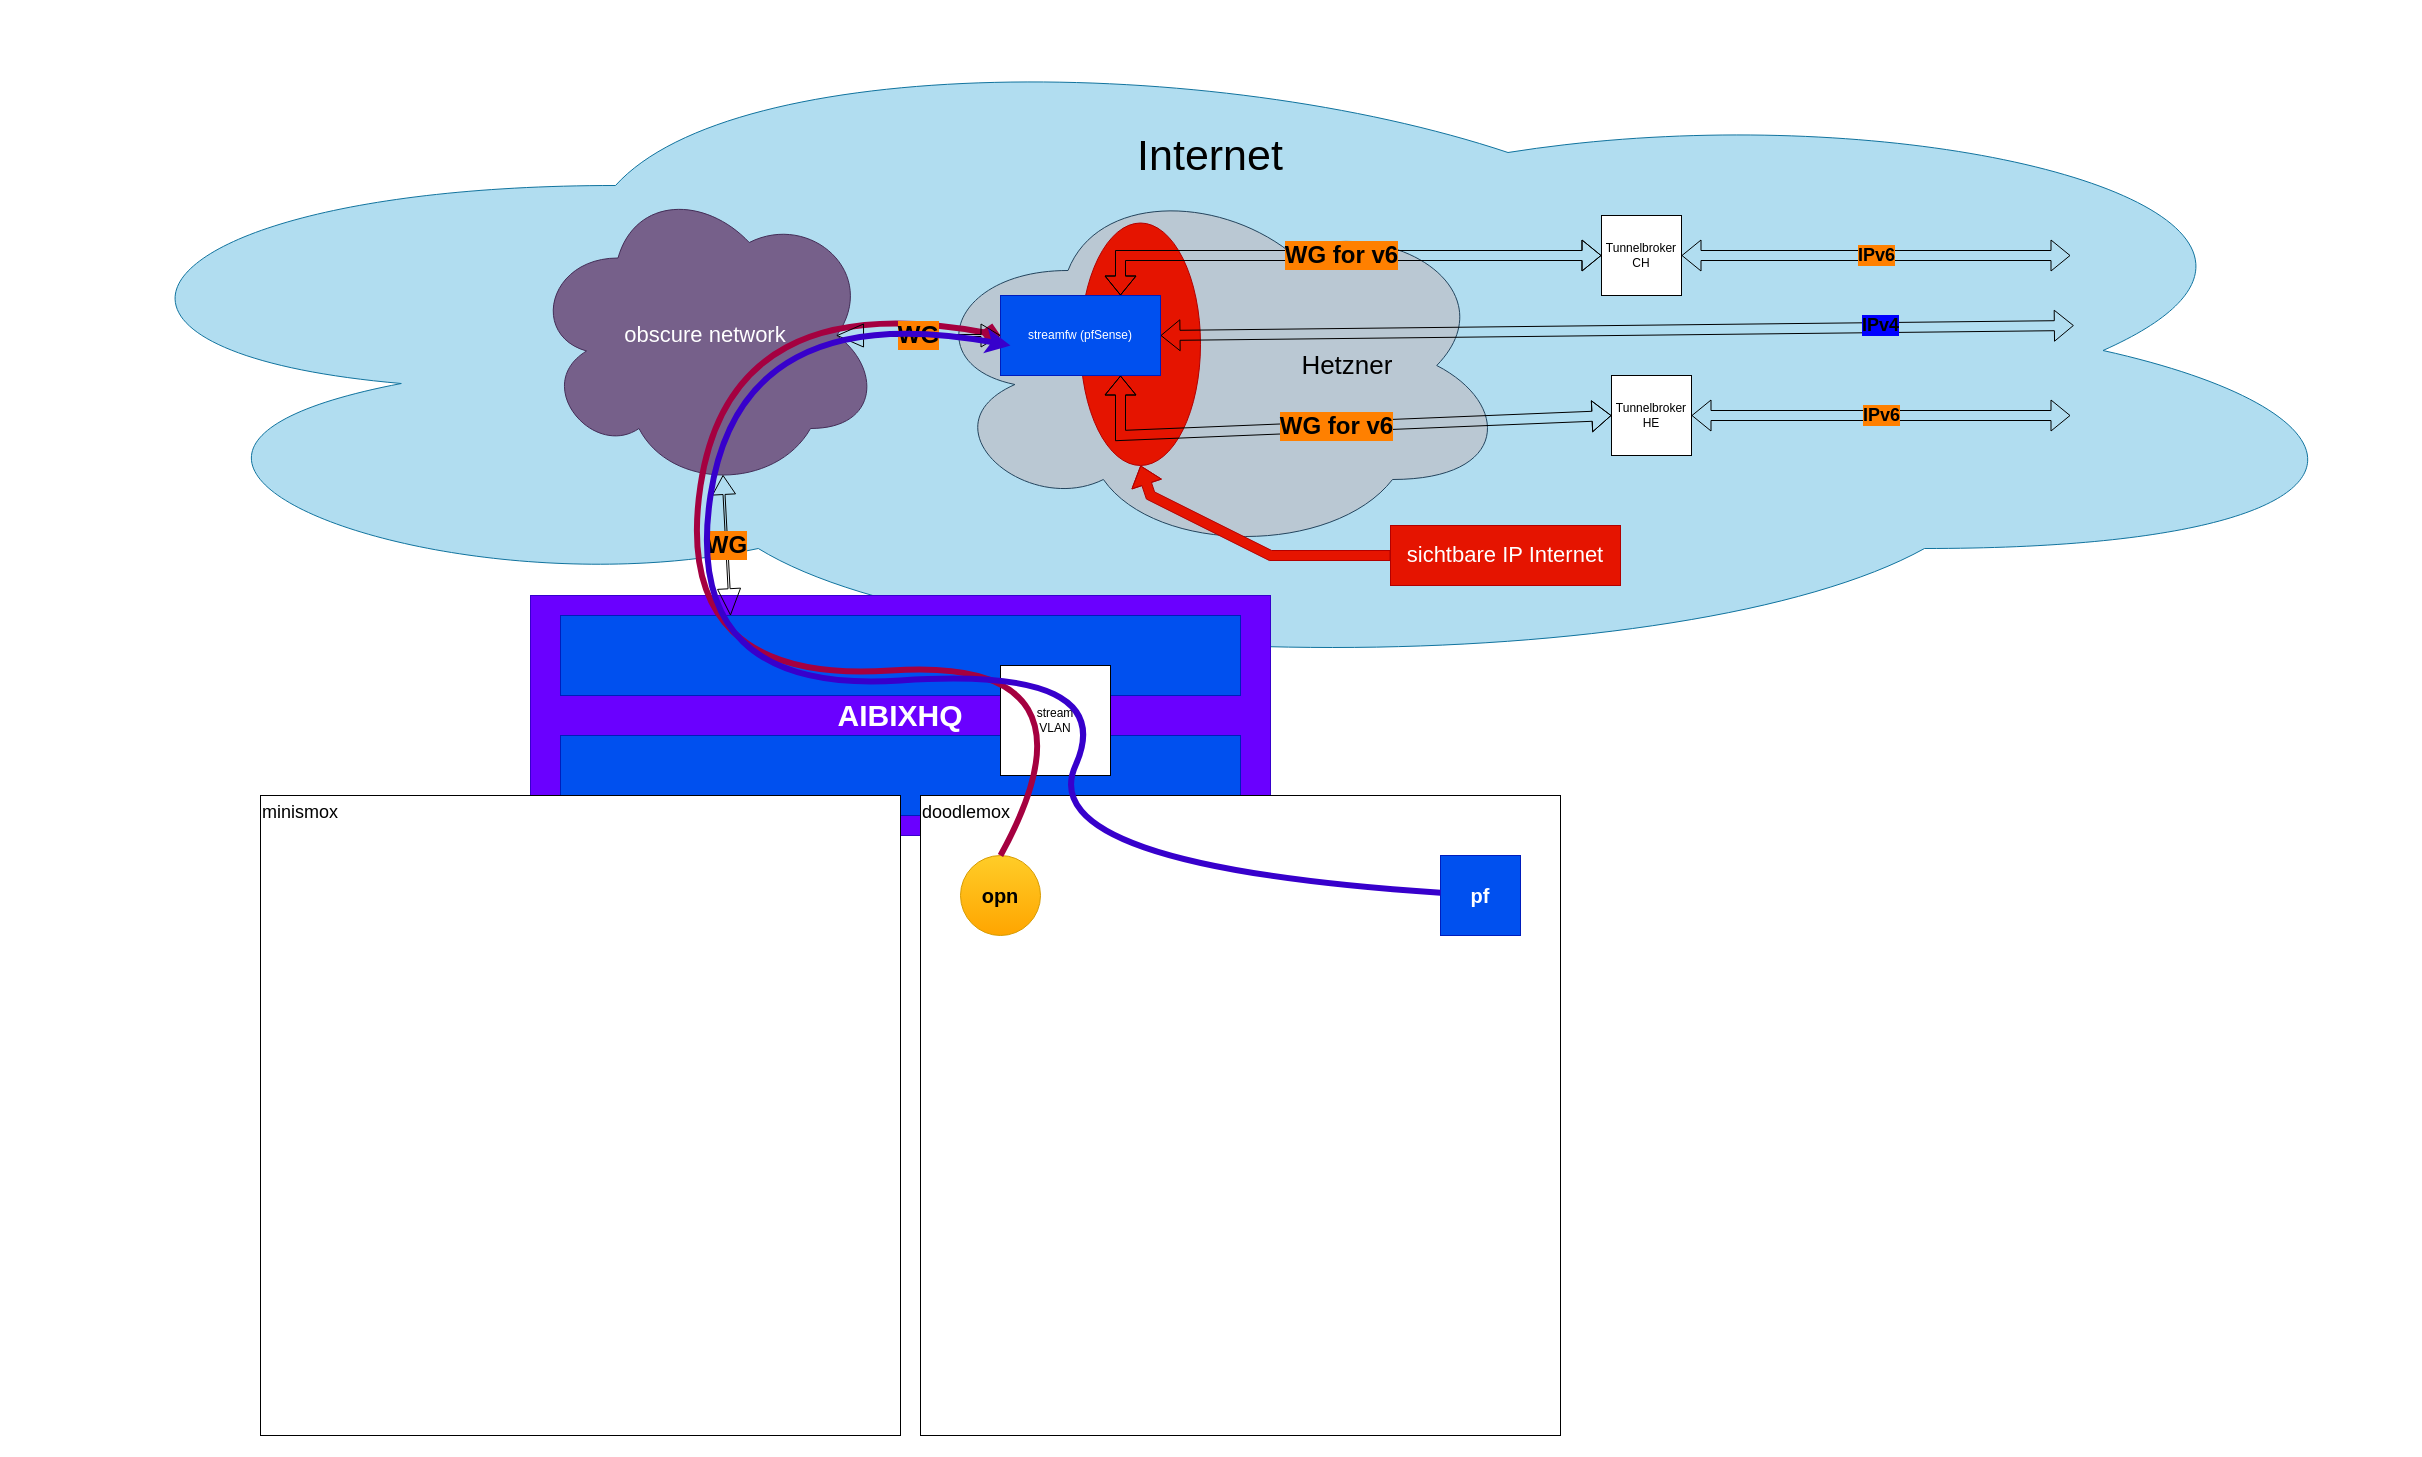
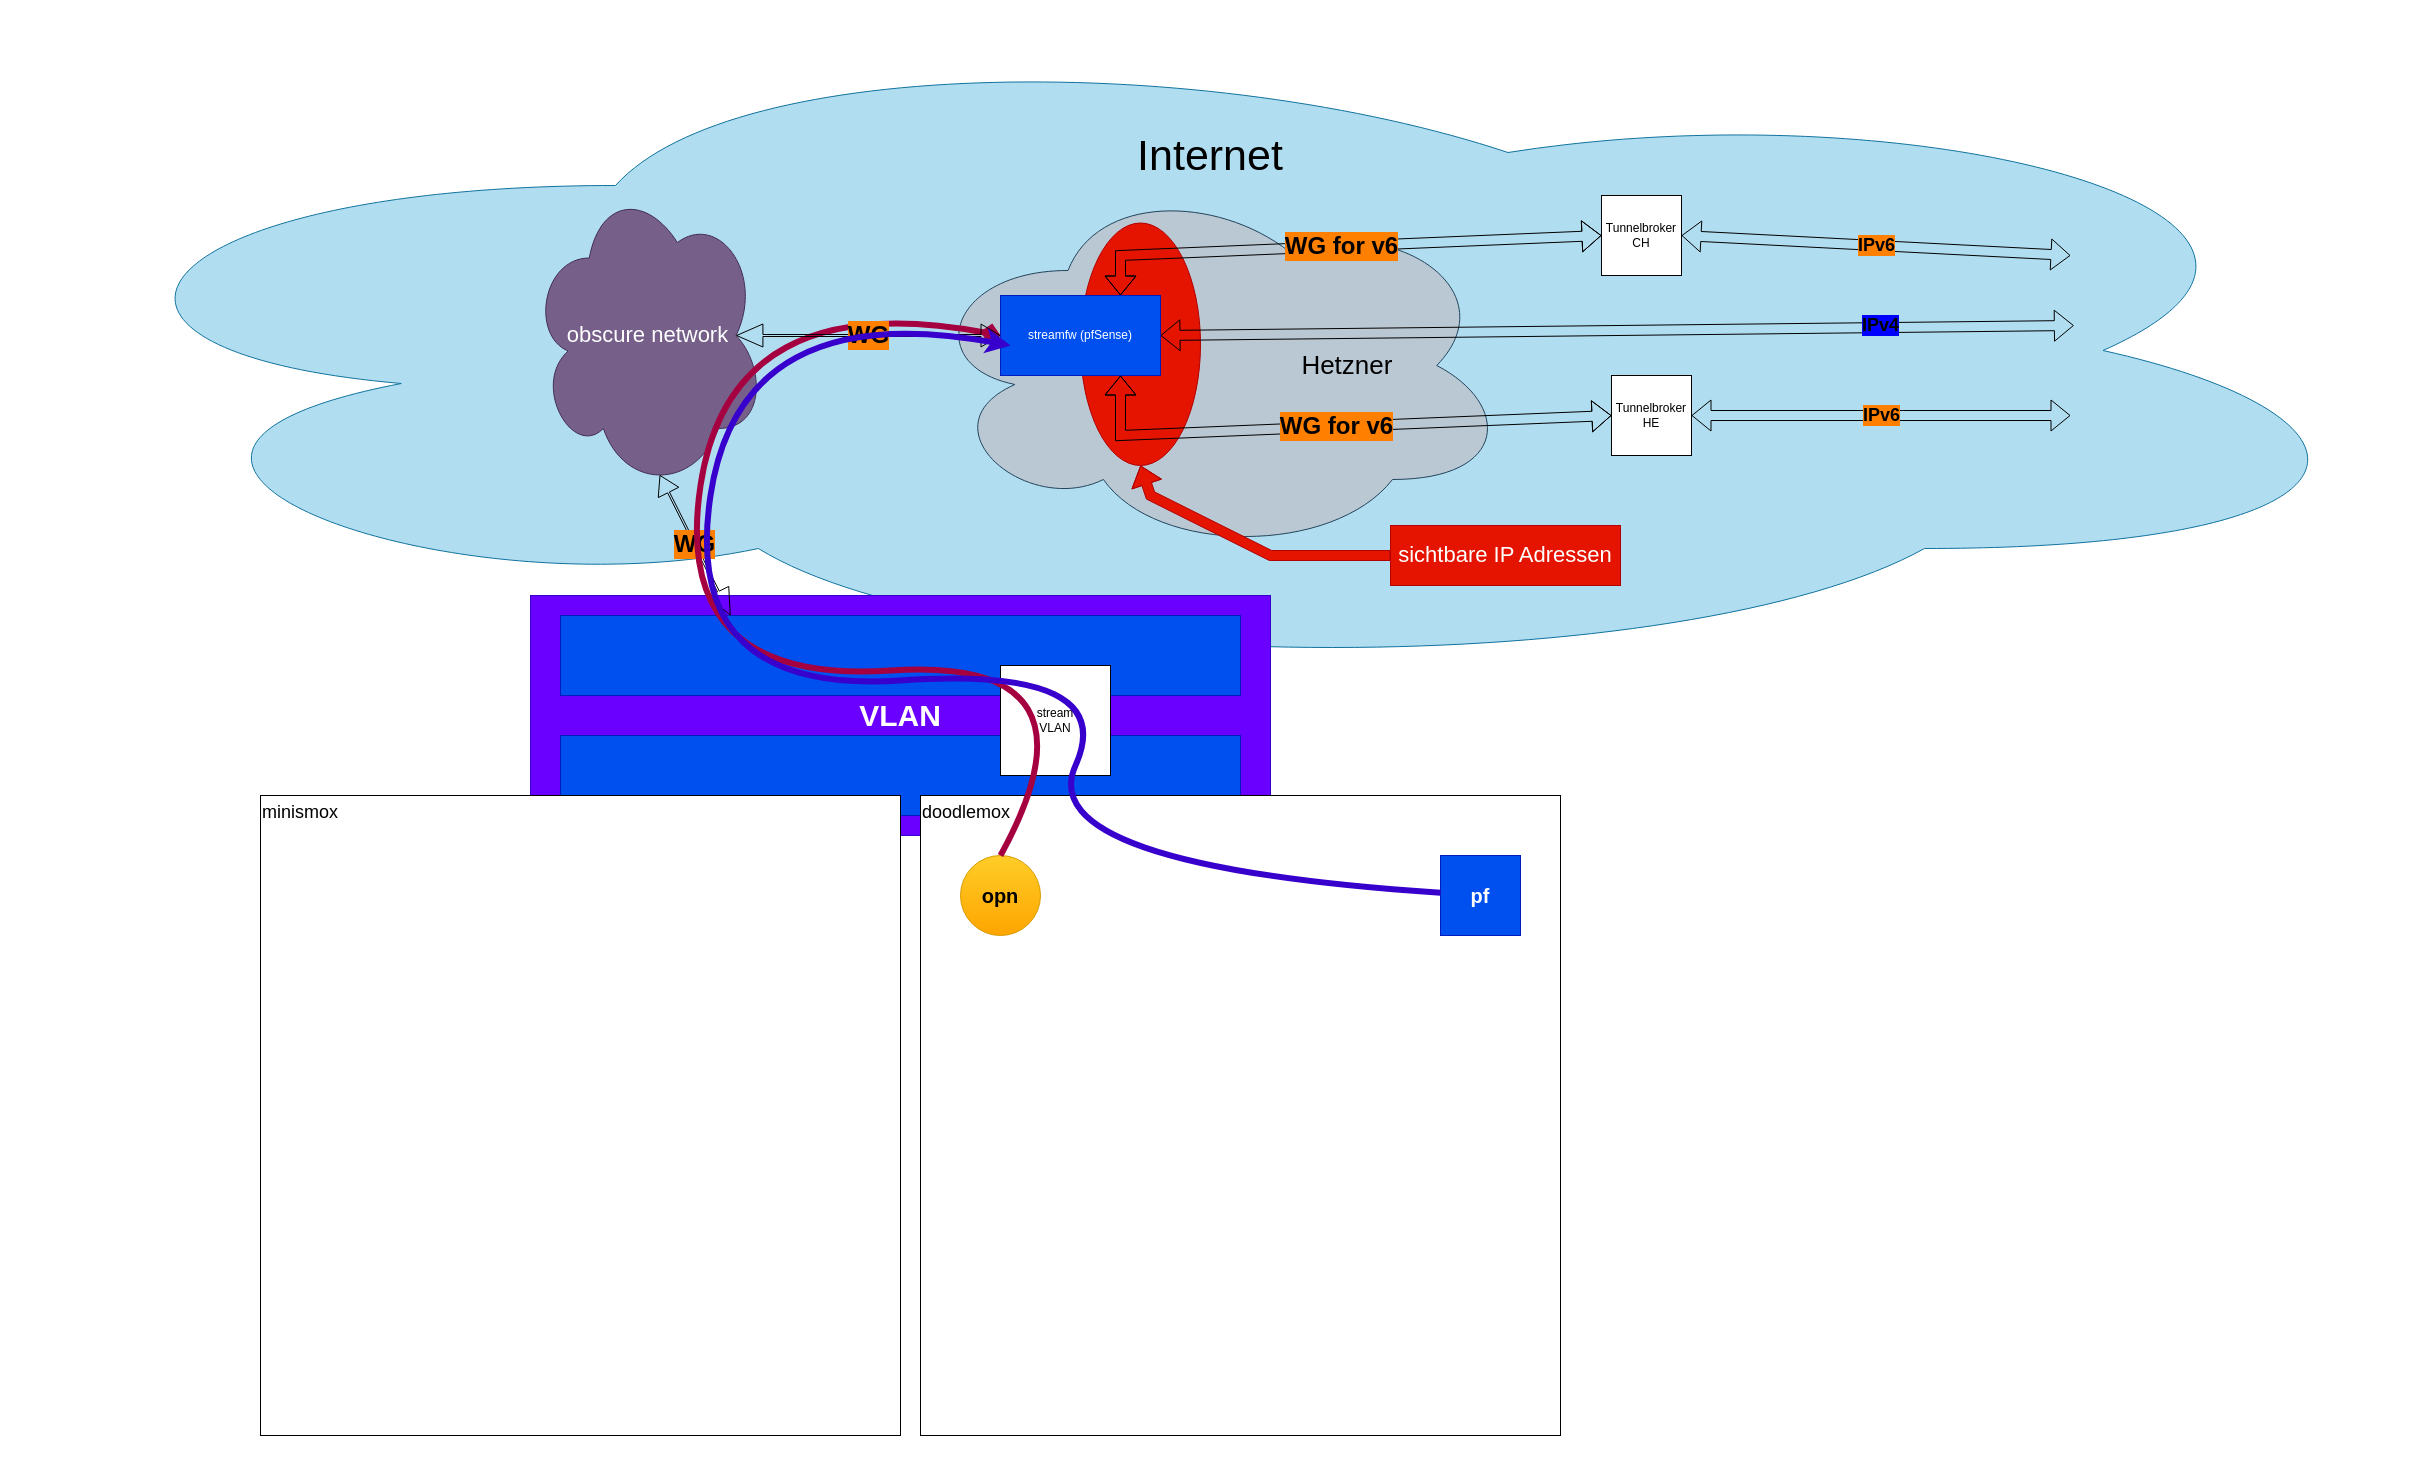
node "Tunnelbroker CH": moved (1642, 256) -> (1642, 236)
node "obscure network": size 350x310 -> 235x310
node "sichtbare IP Internet": label "sichtbare IP Internet" -> "sichtbare IP Adressen"
node "AIBIXHQ": label "AIBIXHQ" -> "VLAN"
